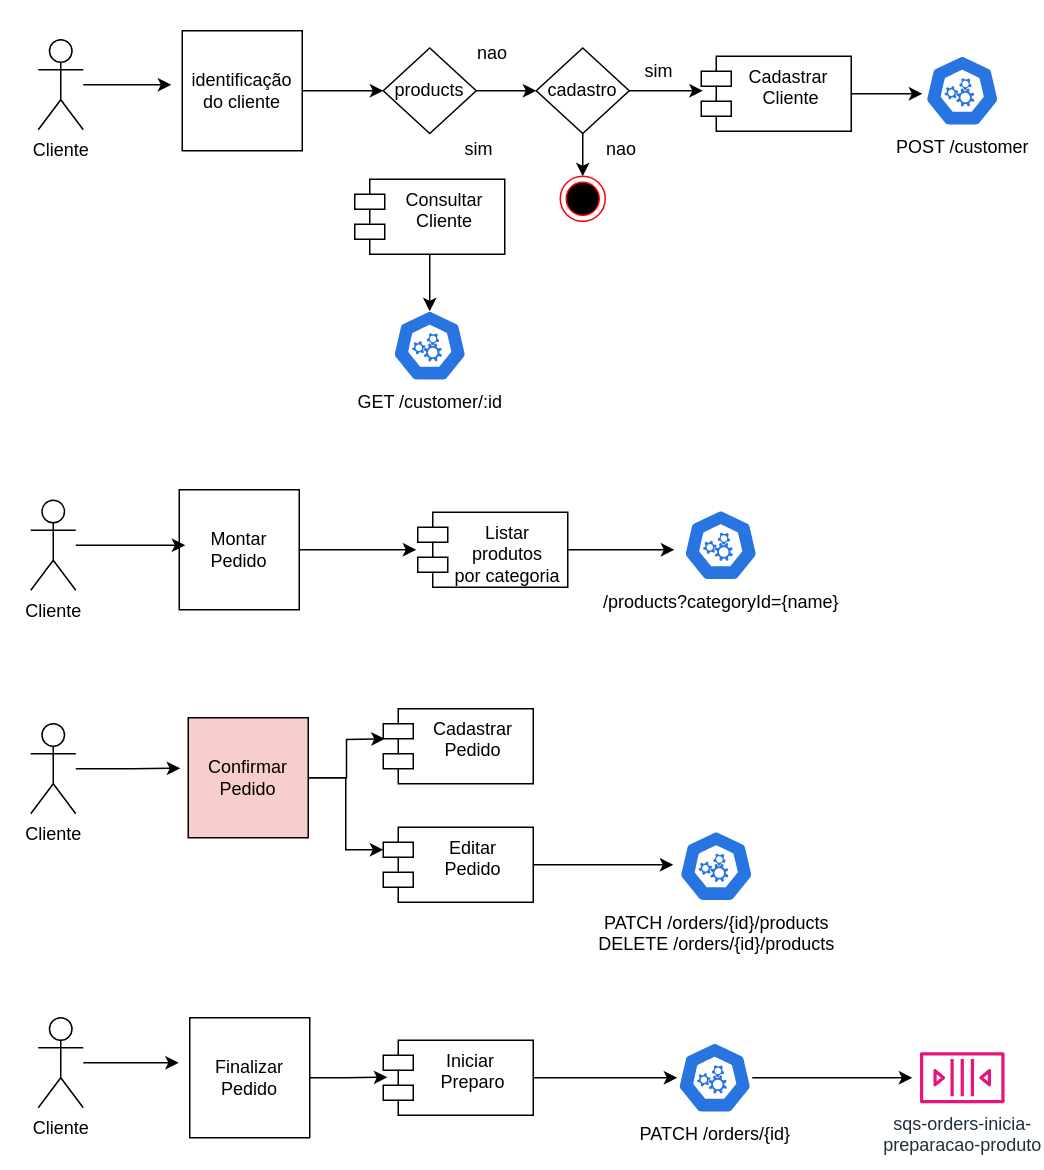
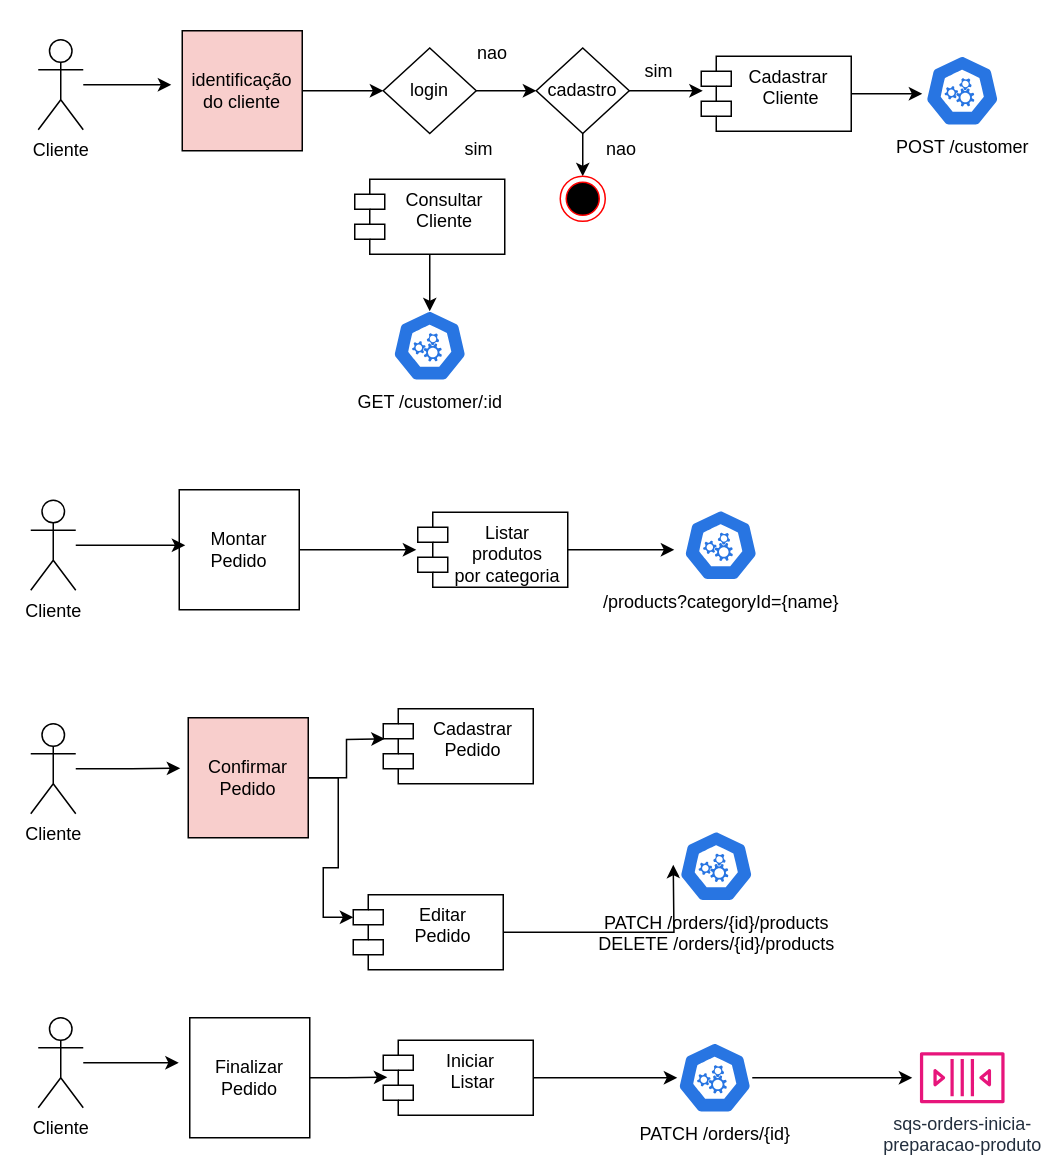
node "identificação do cliente": fillcolor #ffffff -> #f8cecc
node "products": label "products" -> "login"
node "Editar Pedido": moved (458, 865) -> (428, 932)
node "Iniciar Preparo": label "Iniciar Preparo" -> "Iniciar Listar"
